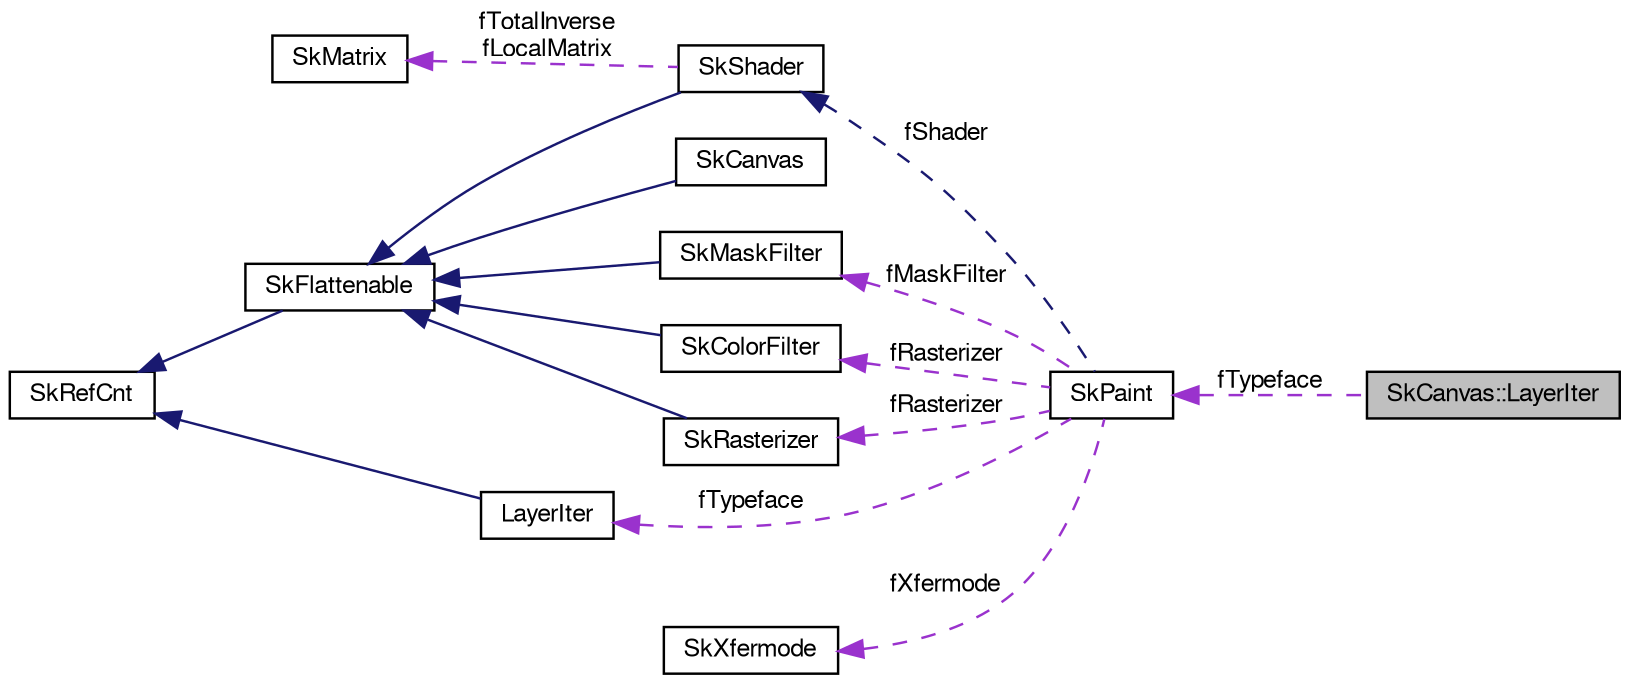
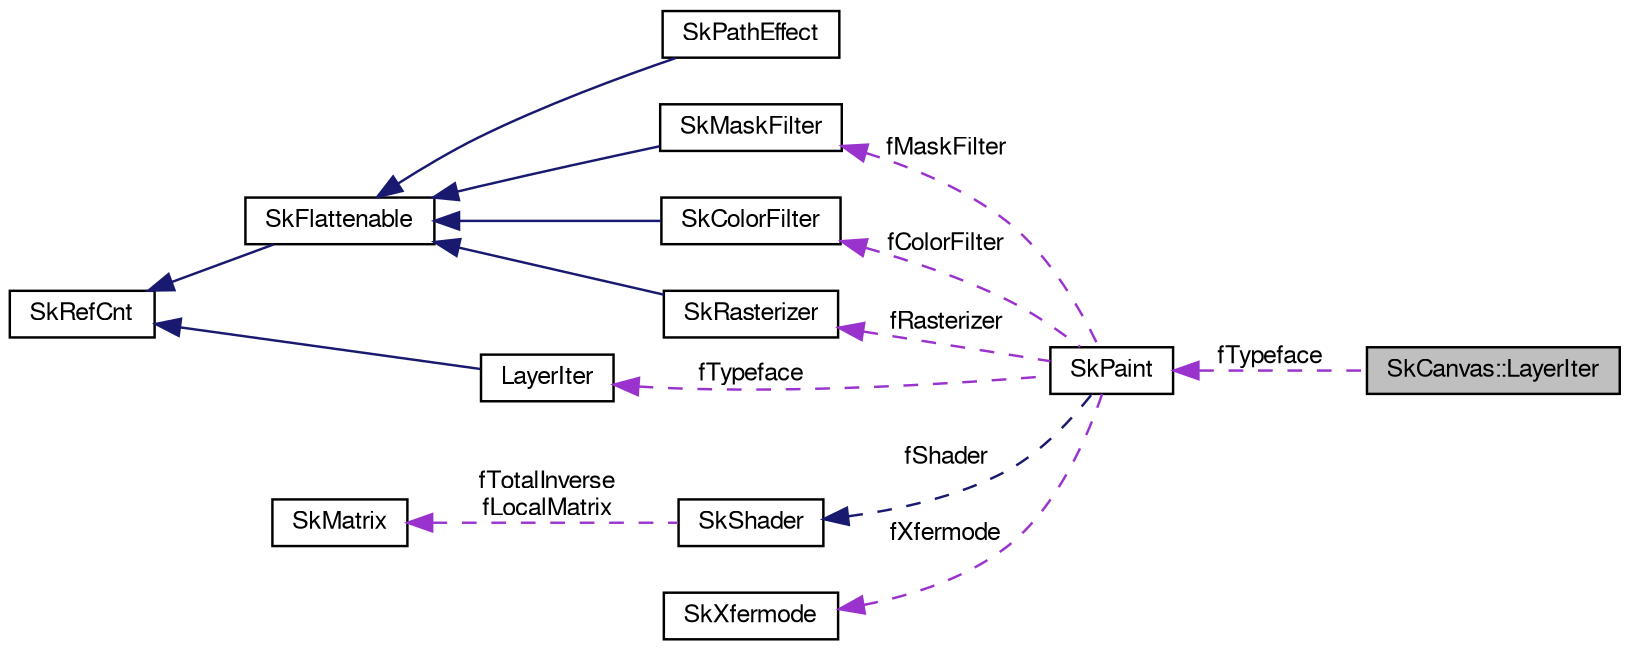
edge "SkShader" -> "SkFlattenable": removed
node "SkCanvas": label "SkCanvas" -> "SkPathEffect"
edge "SkPaint" -> "SkColorFilter": label "fRasterizer" -> "fColorFilter"
